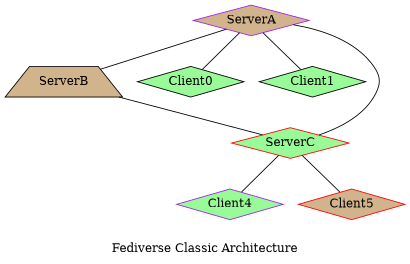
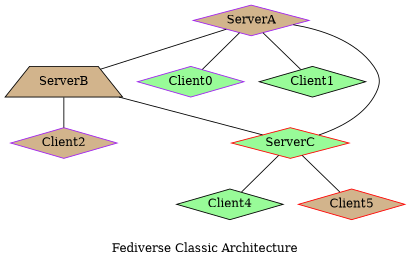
node "Client0": color black -> purple
node "Client2": added
node "Client4": color purple -> black
